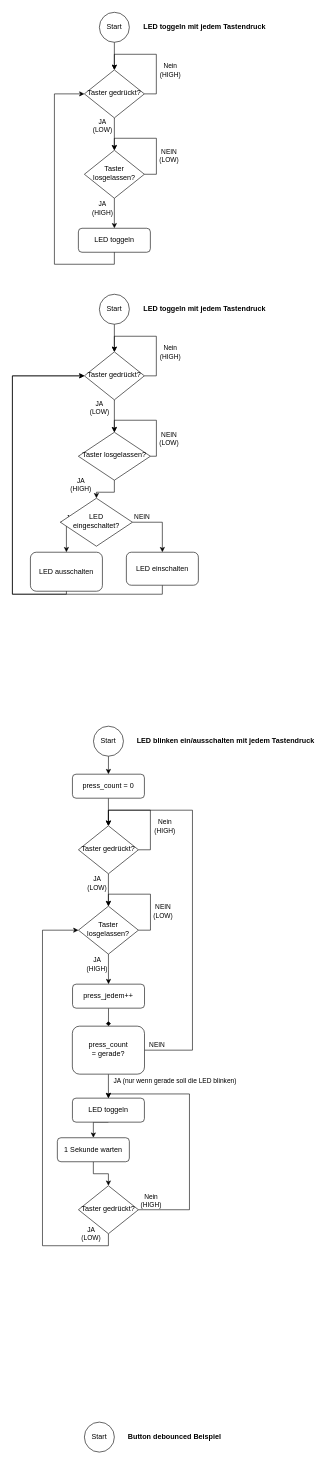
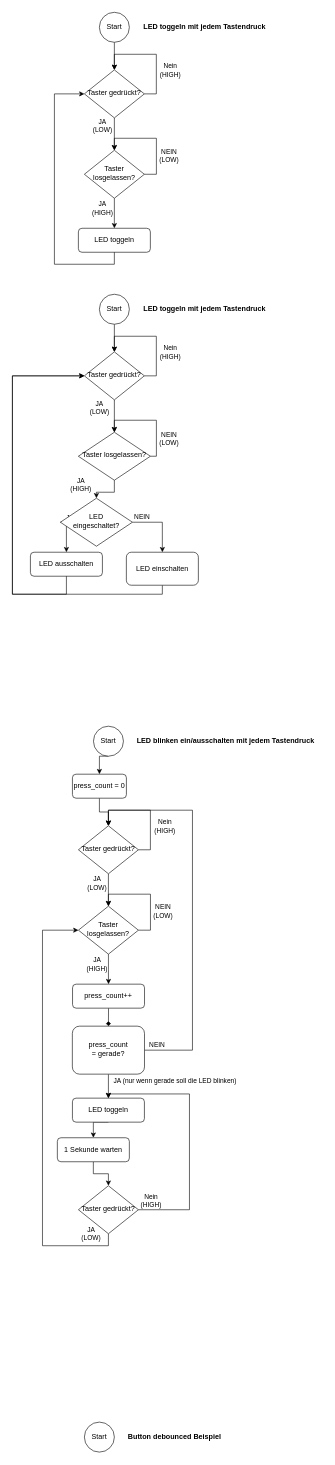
node "LED ausschalten": size 72x39 -> 72x24
node "press_count = 0": size 72x24 -> 54x24
node "press_jedem++": label "press_jedem++" -> "press_count++"
